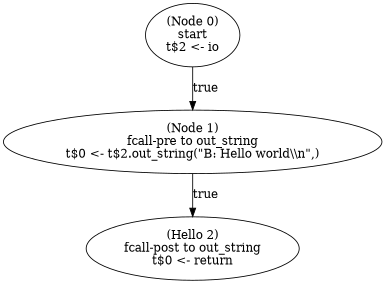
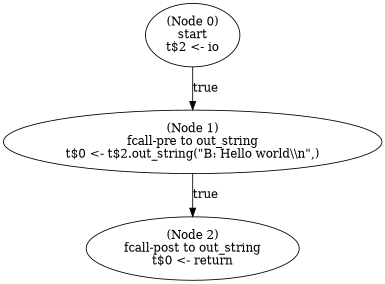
node "(Hello 2) fcall-post to out_string t$0 <- return": label "(Hello 2) fcall-post to out_string t$0 <- return" -> "(Node 2) fcall-post to out_string t$0 <- return"
